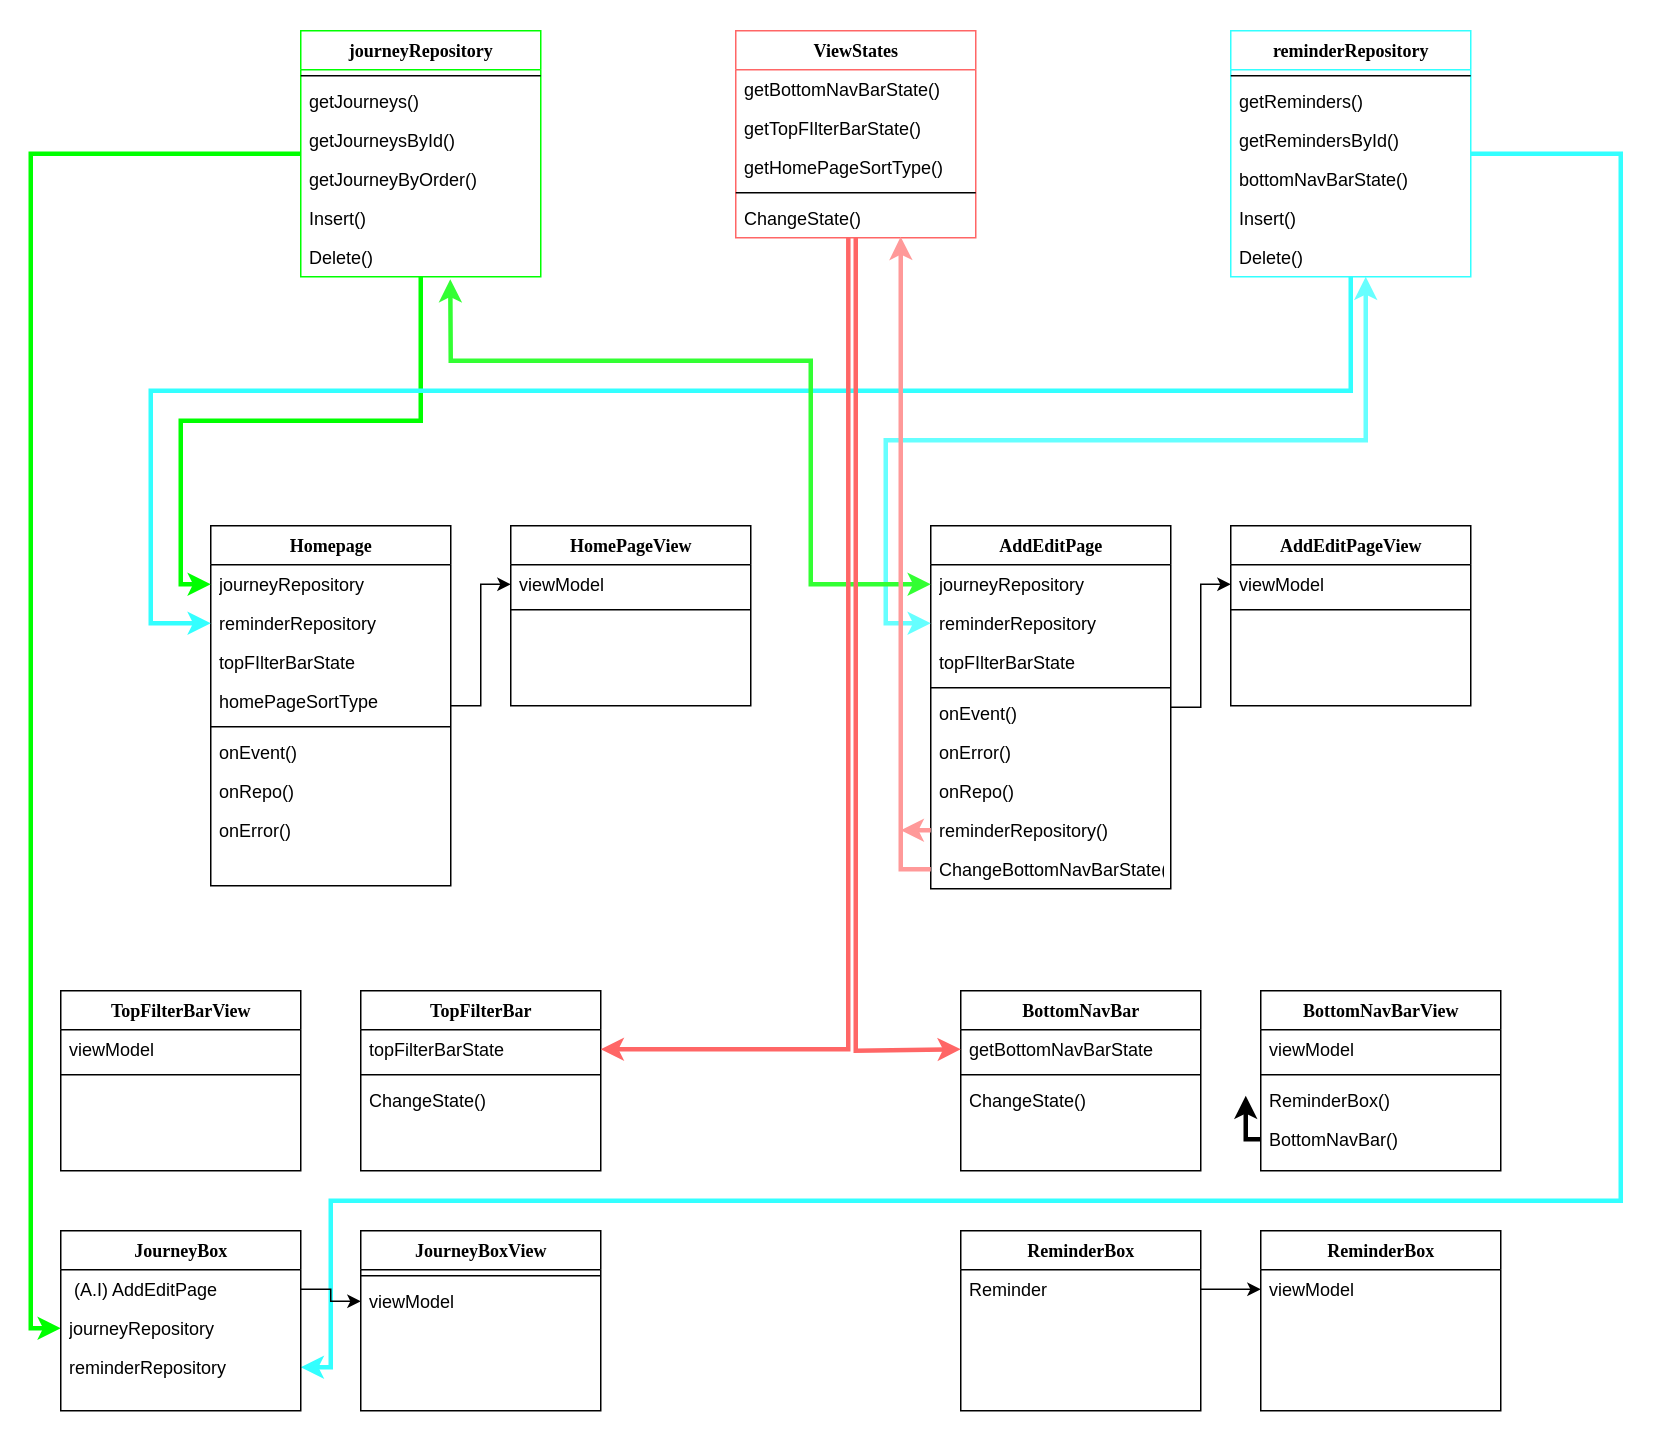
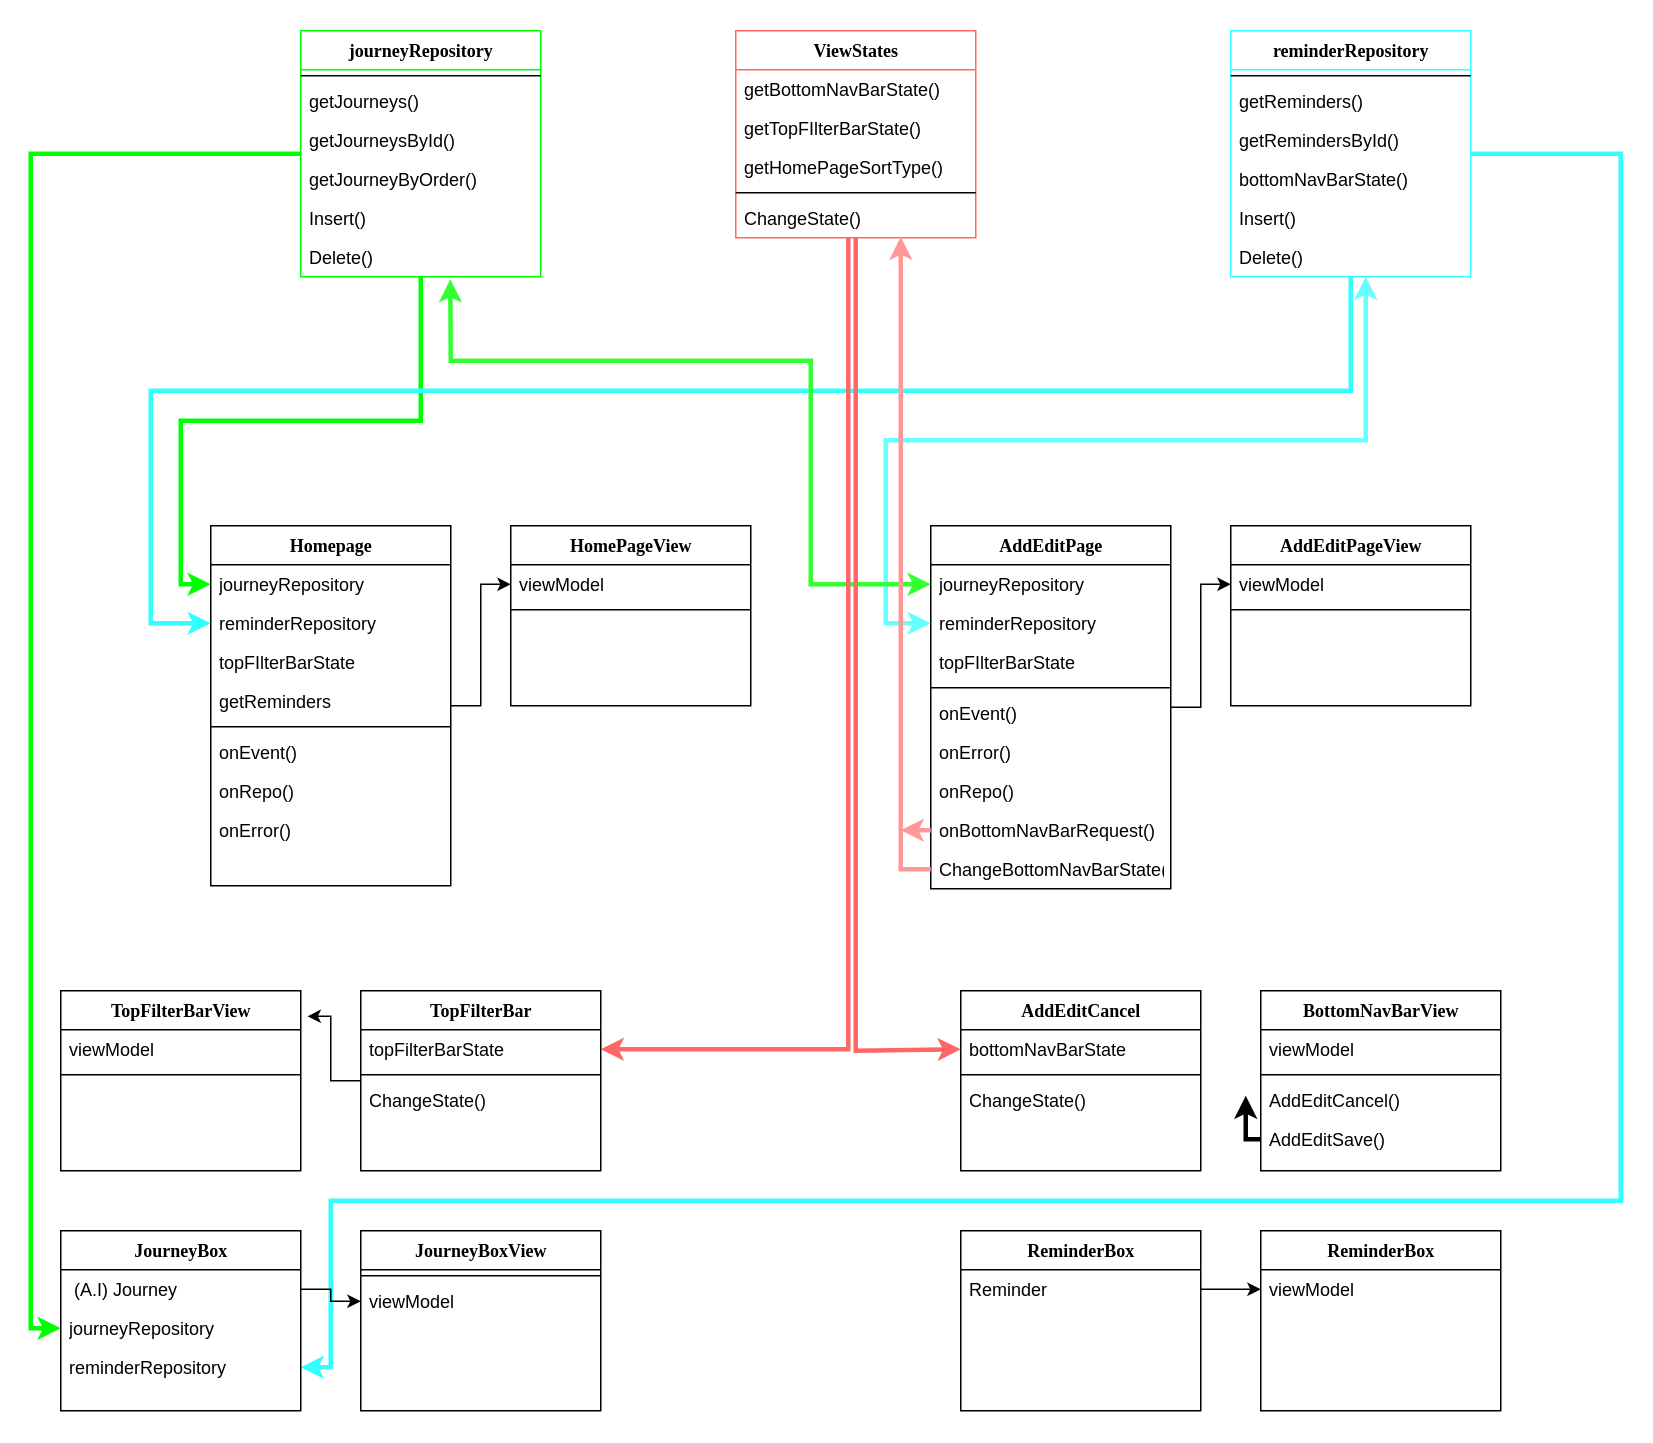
node "homePageSortType": label "homePageSortType" -> "getReminders"
node "reminderRepository()": label "reminderRepository()" -> "onBottomNavBarRequest()"
node "BottomNavBar": label "BottomNavBar" -> "AddEditCancel"
node "getBottomNavBarState": label "getBottomNavBarState" -> "bottomNavBarState"
edge "TopFilterBar" -> "TopFilterBarView": added
node "ReminderBox()": label "ReminderBox()" -> "AddEditCancel()"
node "BottomNavBar()": label "BottomNavBar()" -> "AddEditSave()"
node "(A.I) AddEditPage": label "(A.I) AddEditPage" -> "(A.I) Journey"
